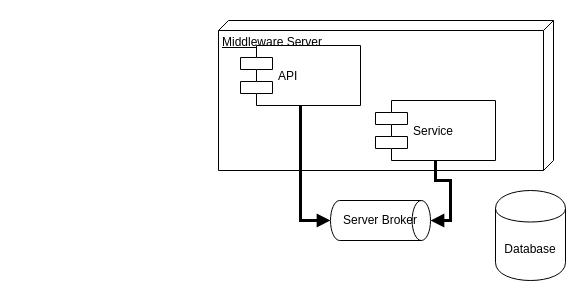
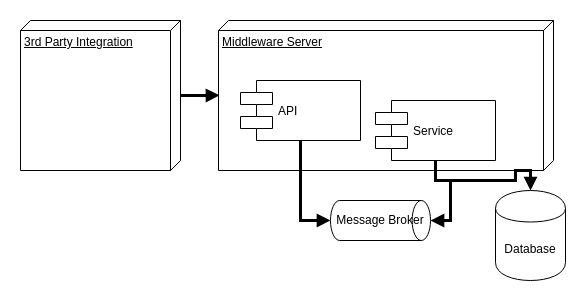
node "API": moved (301, 76) -> (301, 111)
node "3rd Party Integration": added
edge "3rd Party Integration" -> "Middleware Server": added
edge "Service" -> "Database": added
node "Server Broker": label "Server Broker" -> "Message Broker"
